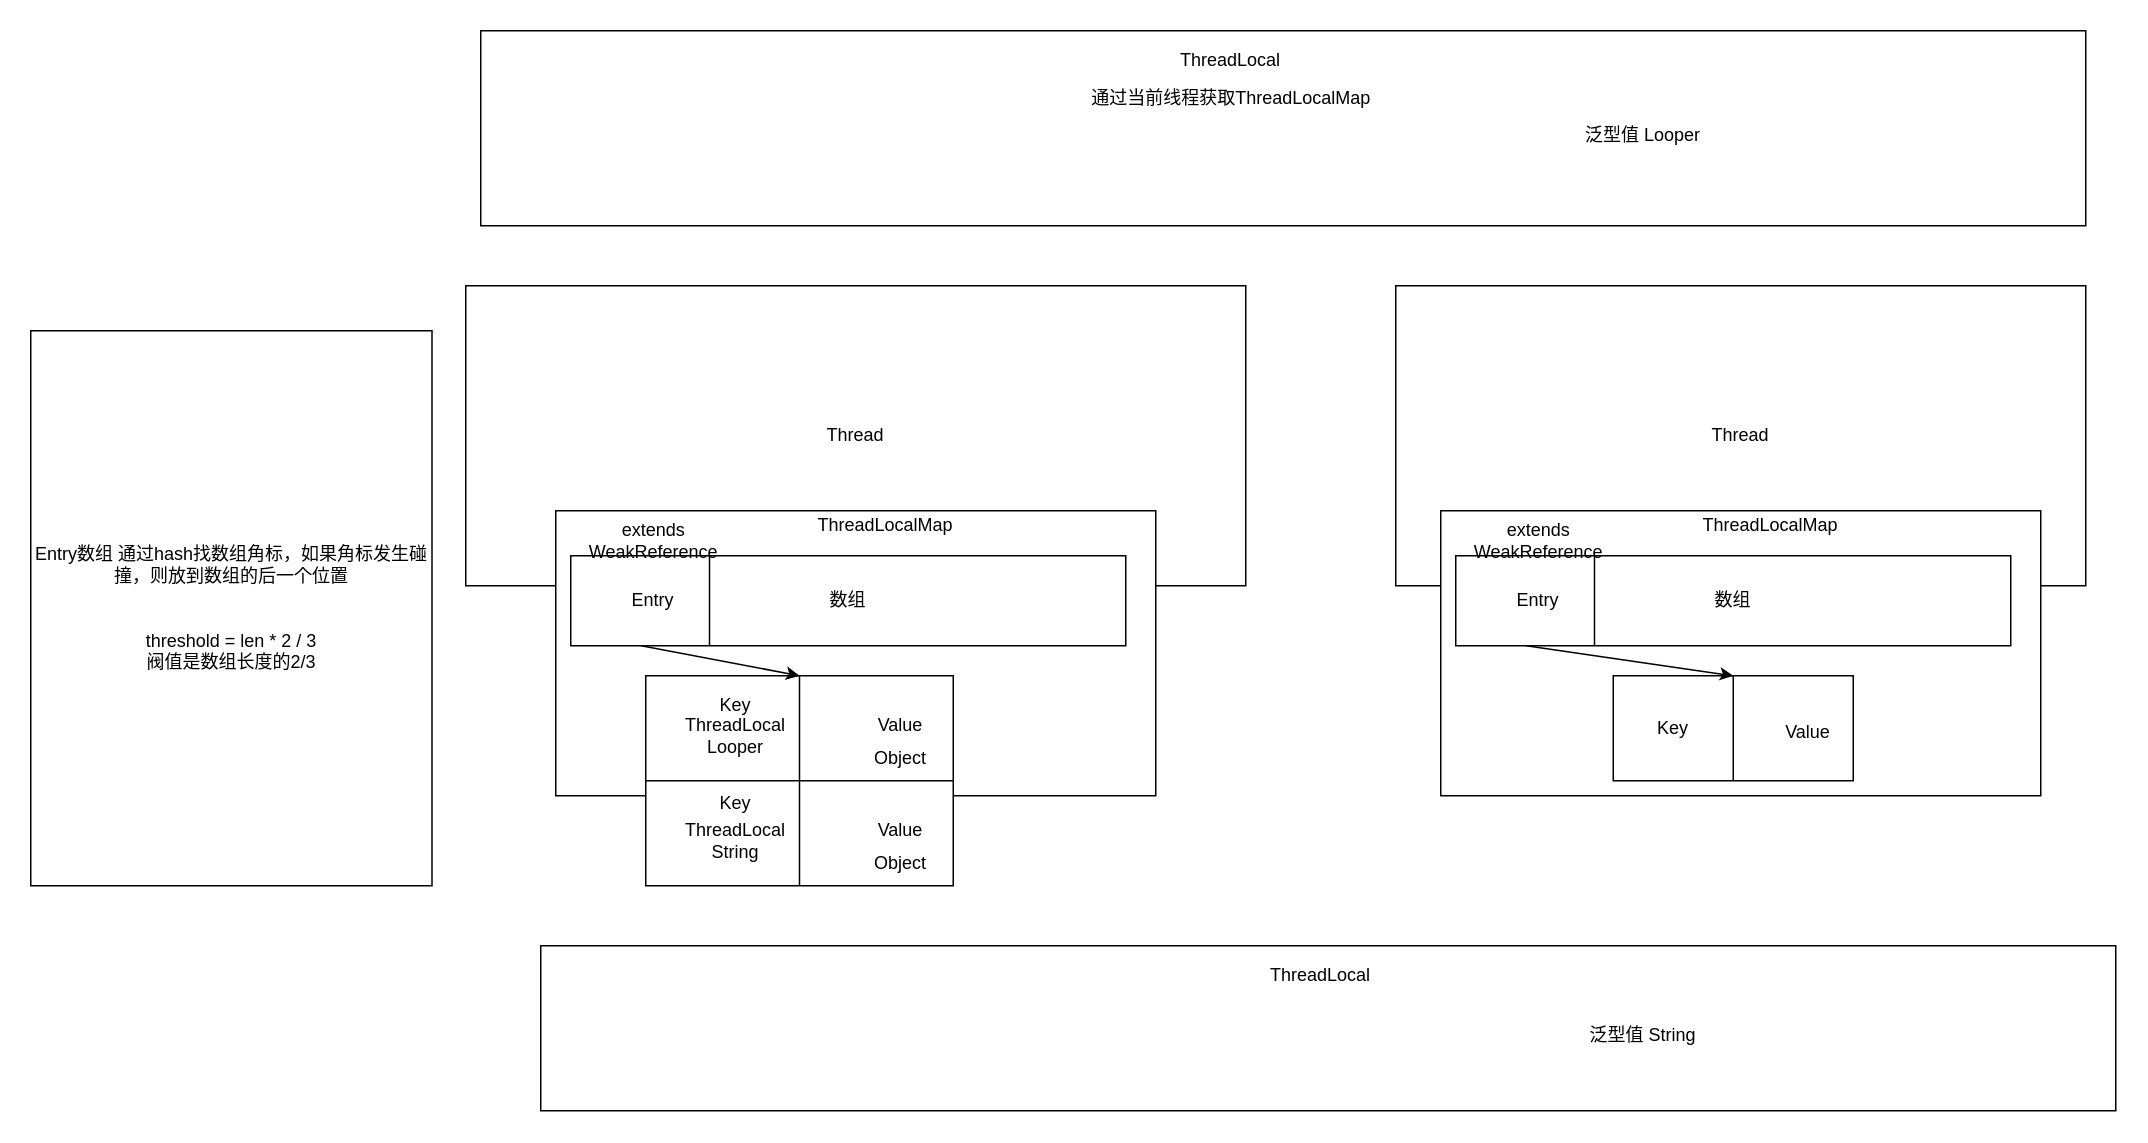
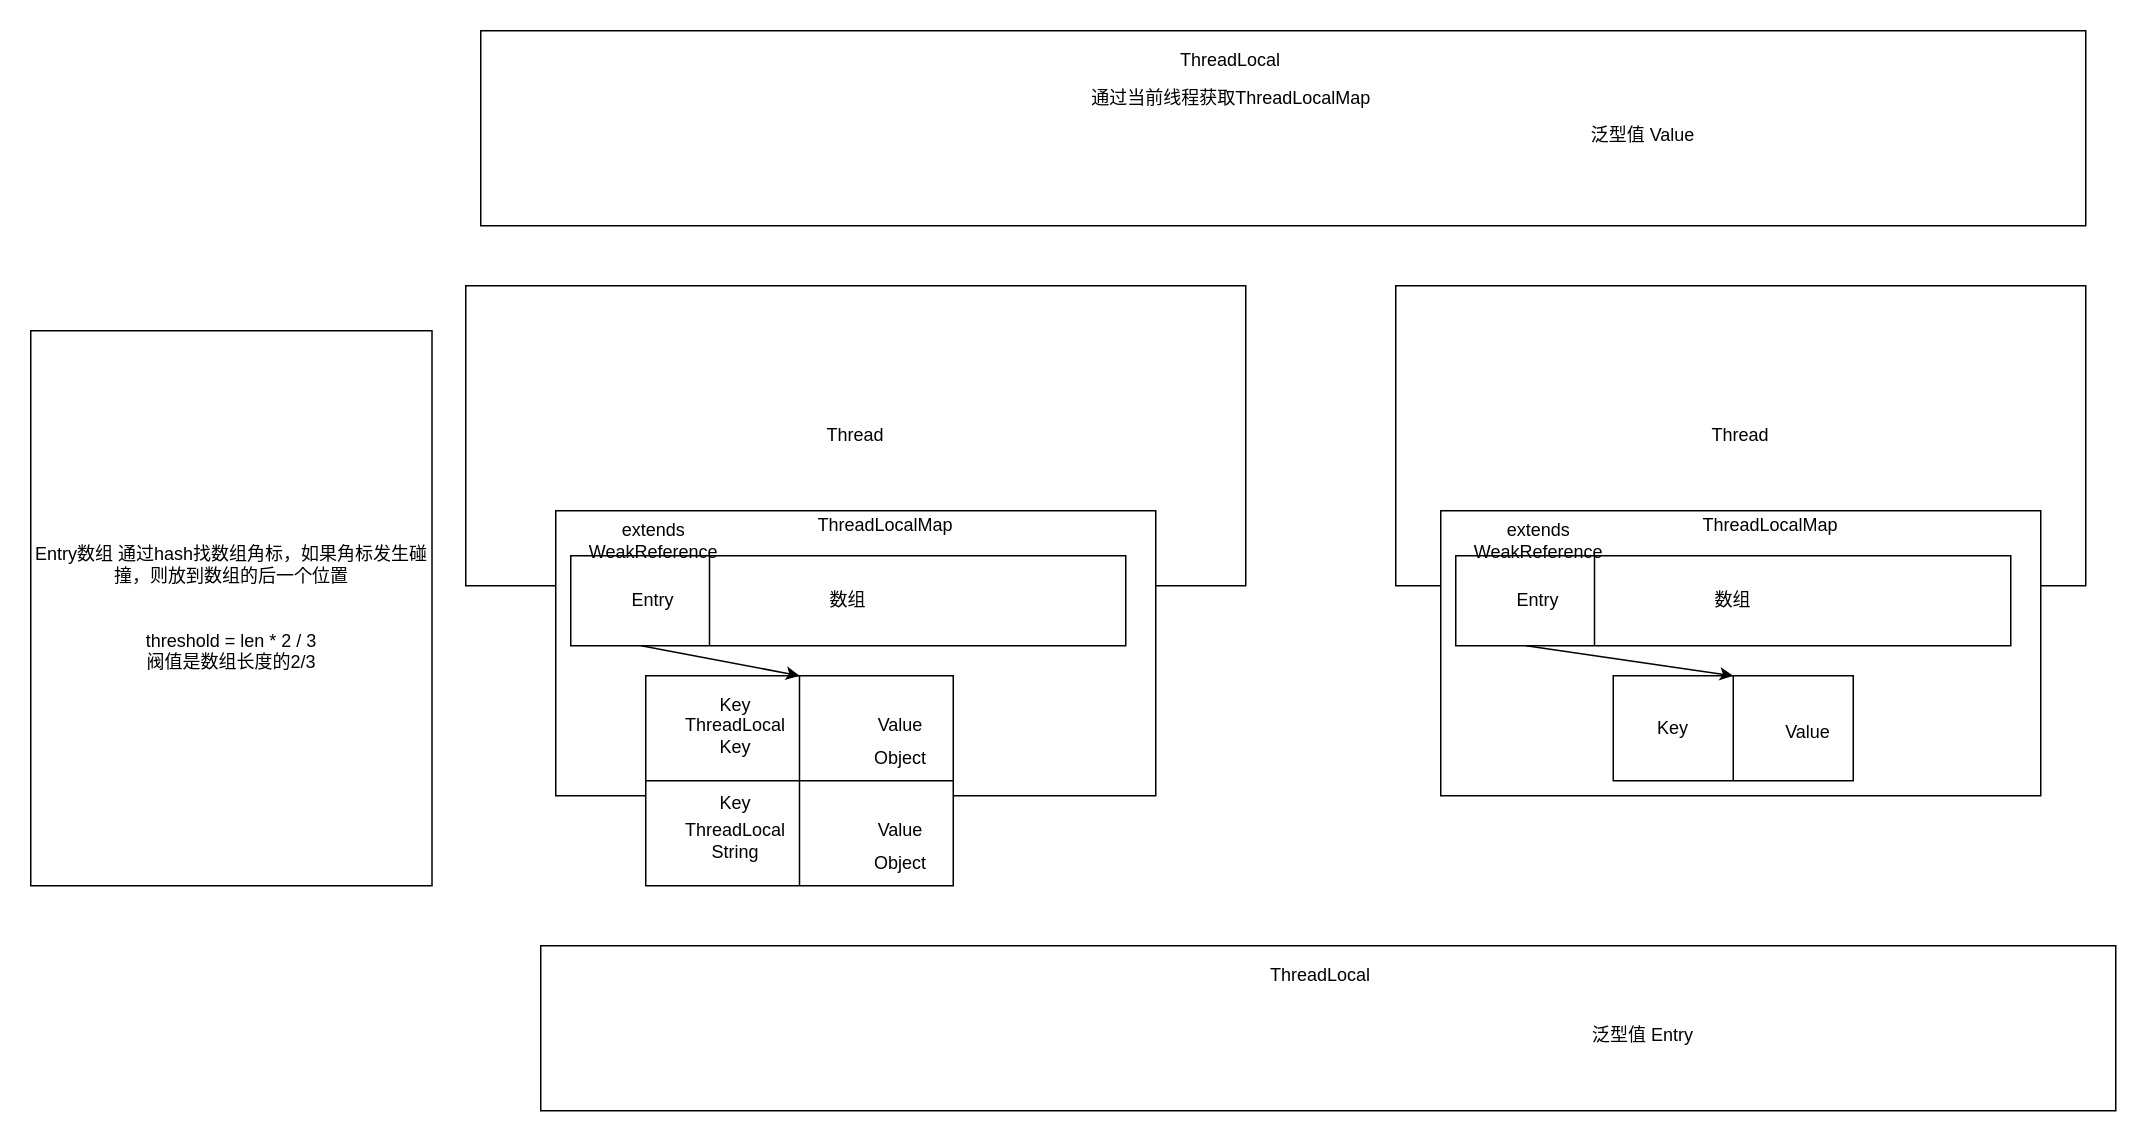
node "泛型值 Looper": label "泛型值 Looper" -> "泛型值 Value"
node "ThreadLocal Looper": label "ThreadLocal Looper" -> "ThreadLocal Key"
node "泛型值 String": label "泛型值 String" -> "泛型值 Entry"
